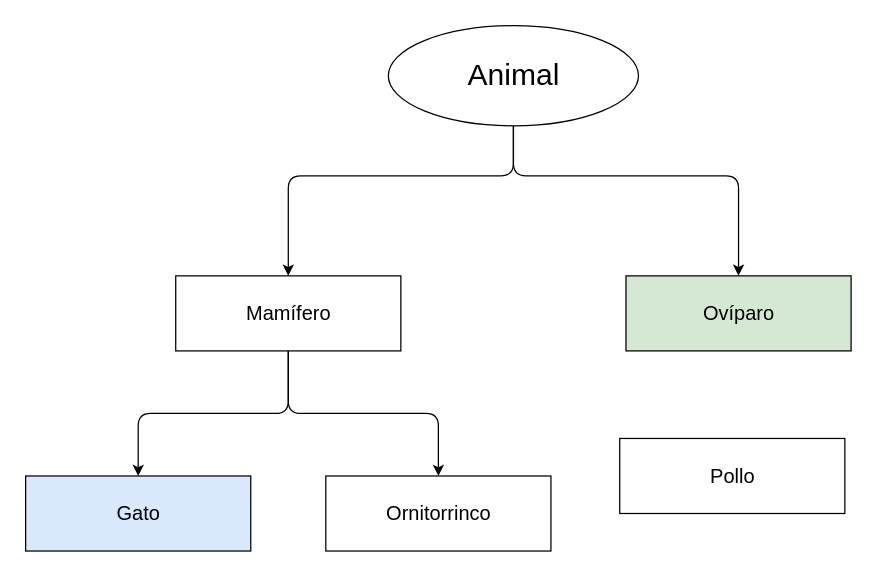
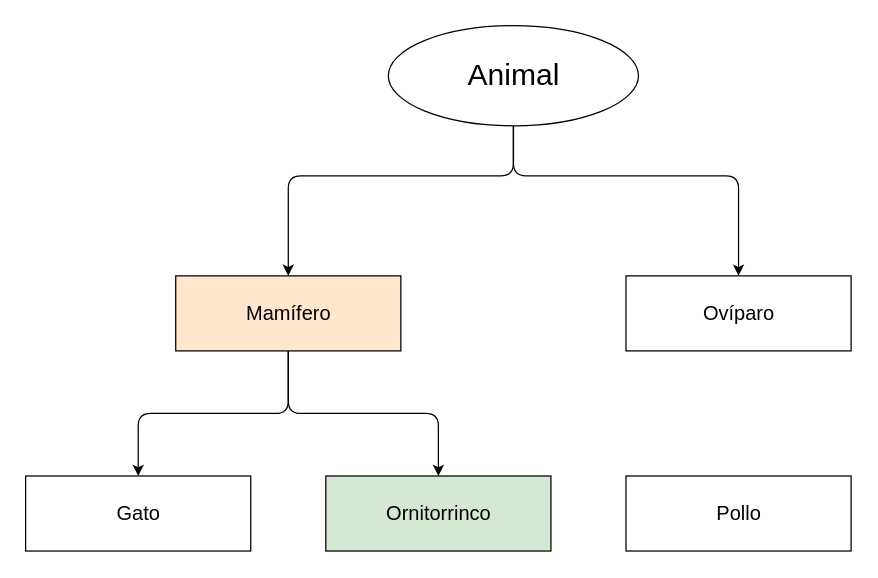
node "Mamífero": fillcolor #ffffff -> #ffe6cc
node "Ovíparo": fillcolor #d5e8d4 -> #ffffff
node "Pollo": moved (732, 476) -> (738, 513)
node "Gato": fillcolor #dae8fc -> #ffffff
node "Ornitorrinco": fillcolor #ffffff -> #d5e8d4
